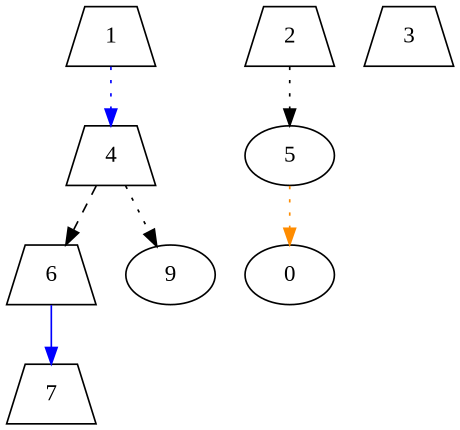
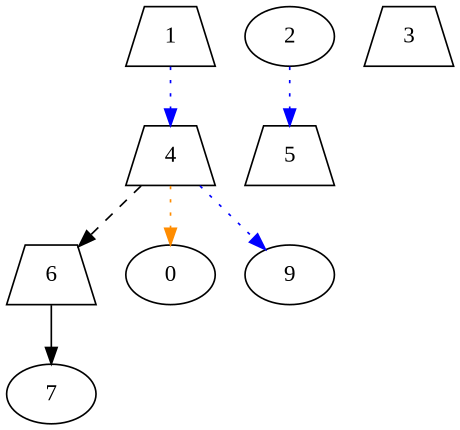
node "2": shape trapezium -> ellipse
edge "2" -> "5": color black -> blue
node "5": shape ellipse -> trapezium
edge "5" -> "0": now "4" -> "0"
edge "4" -> "9": color black -> blue
edge "6" -> "7": color blue -> black
node "7": shape trapezium -> ellipse
